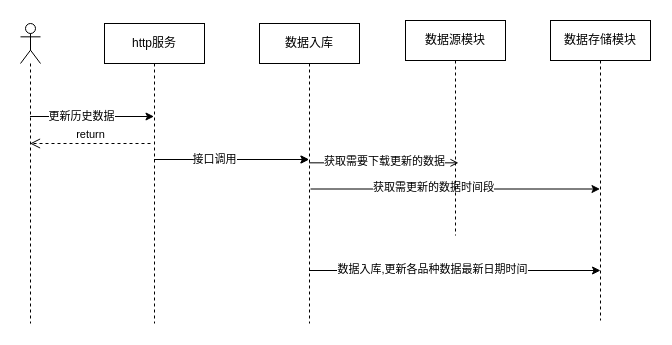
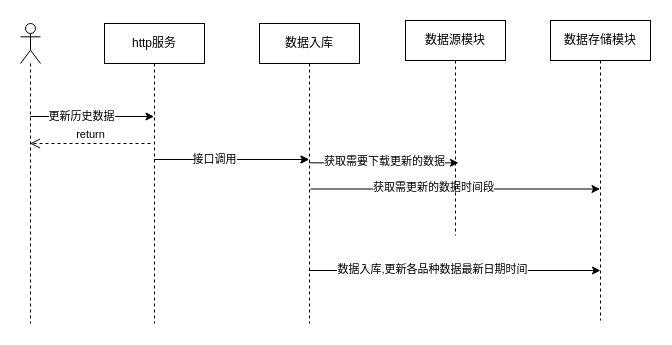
edge "数据入库" -> "数据源模块": arrowhead open -> classic
